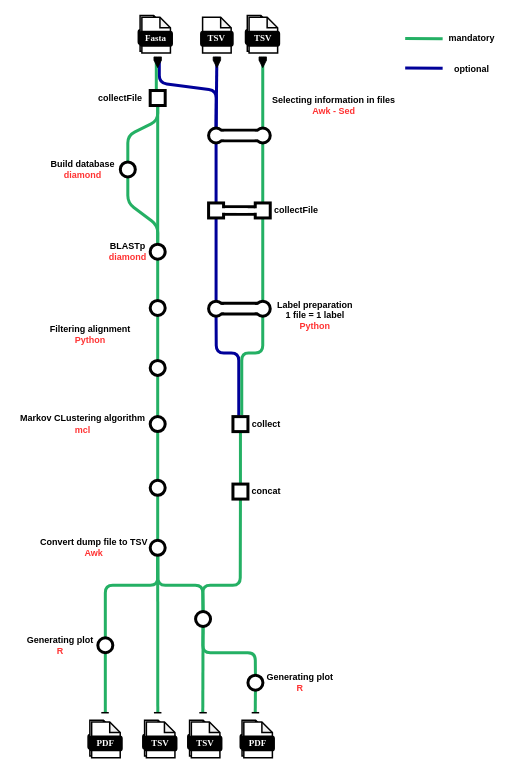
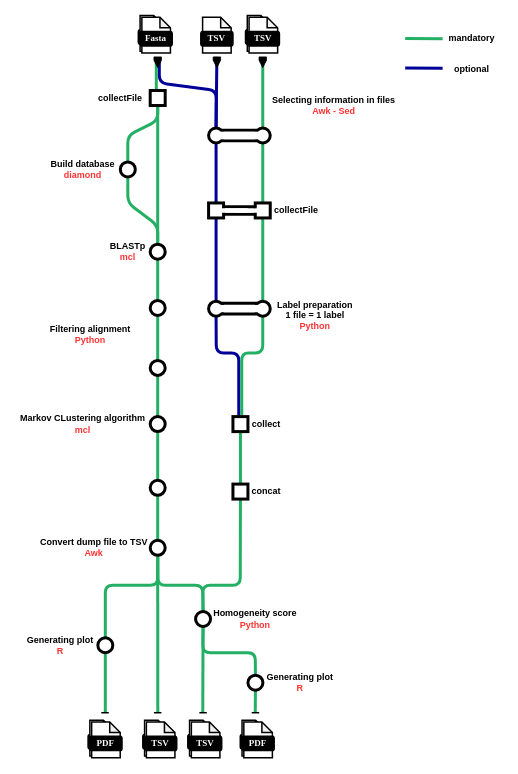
node "BLASTp diamond": label "BLASTp diamond" -> "BLASTp mcl"
node "Homogeneity score Python": added
